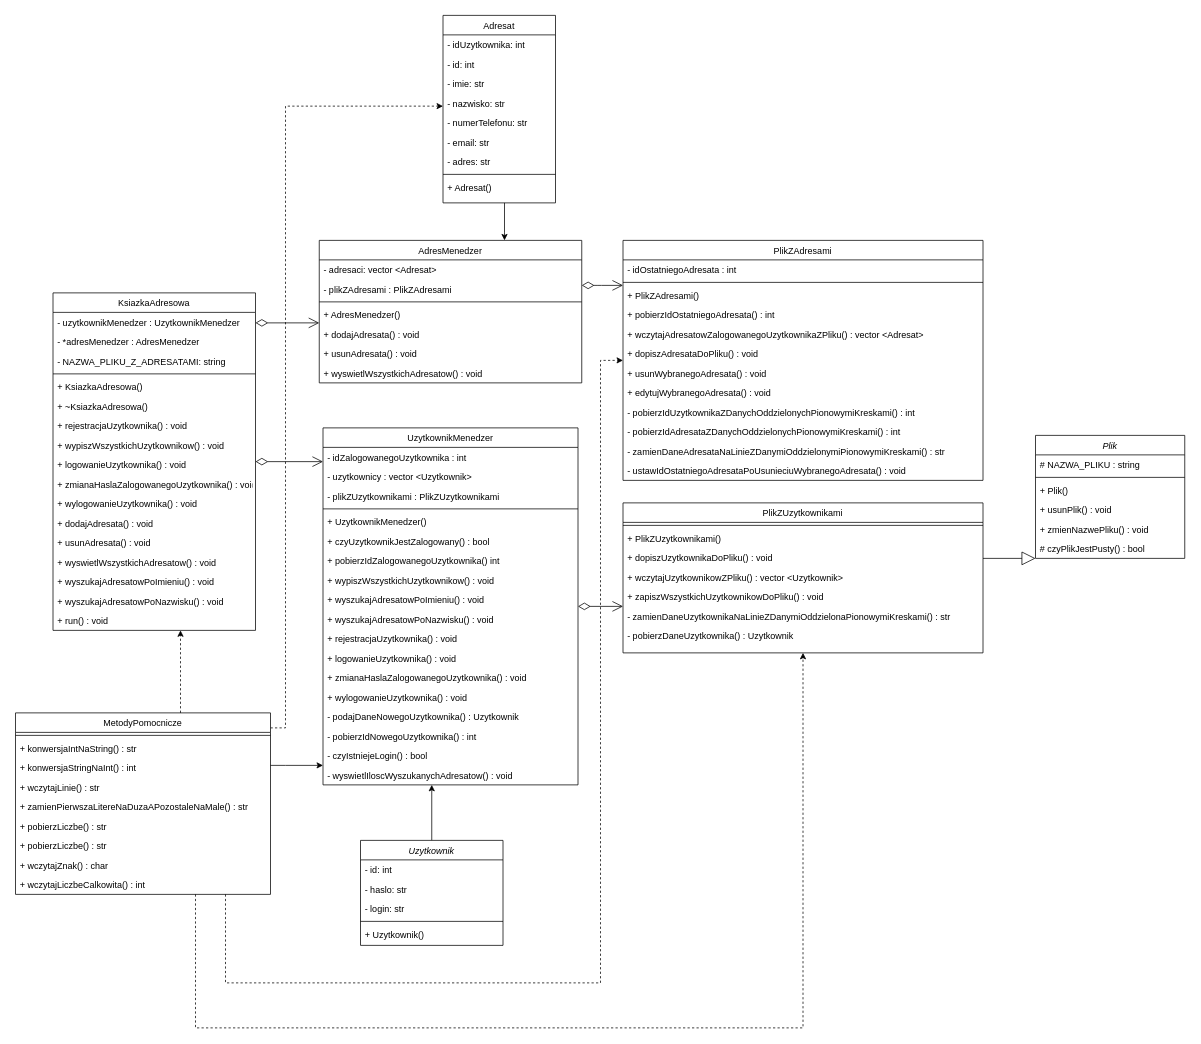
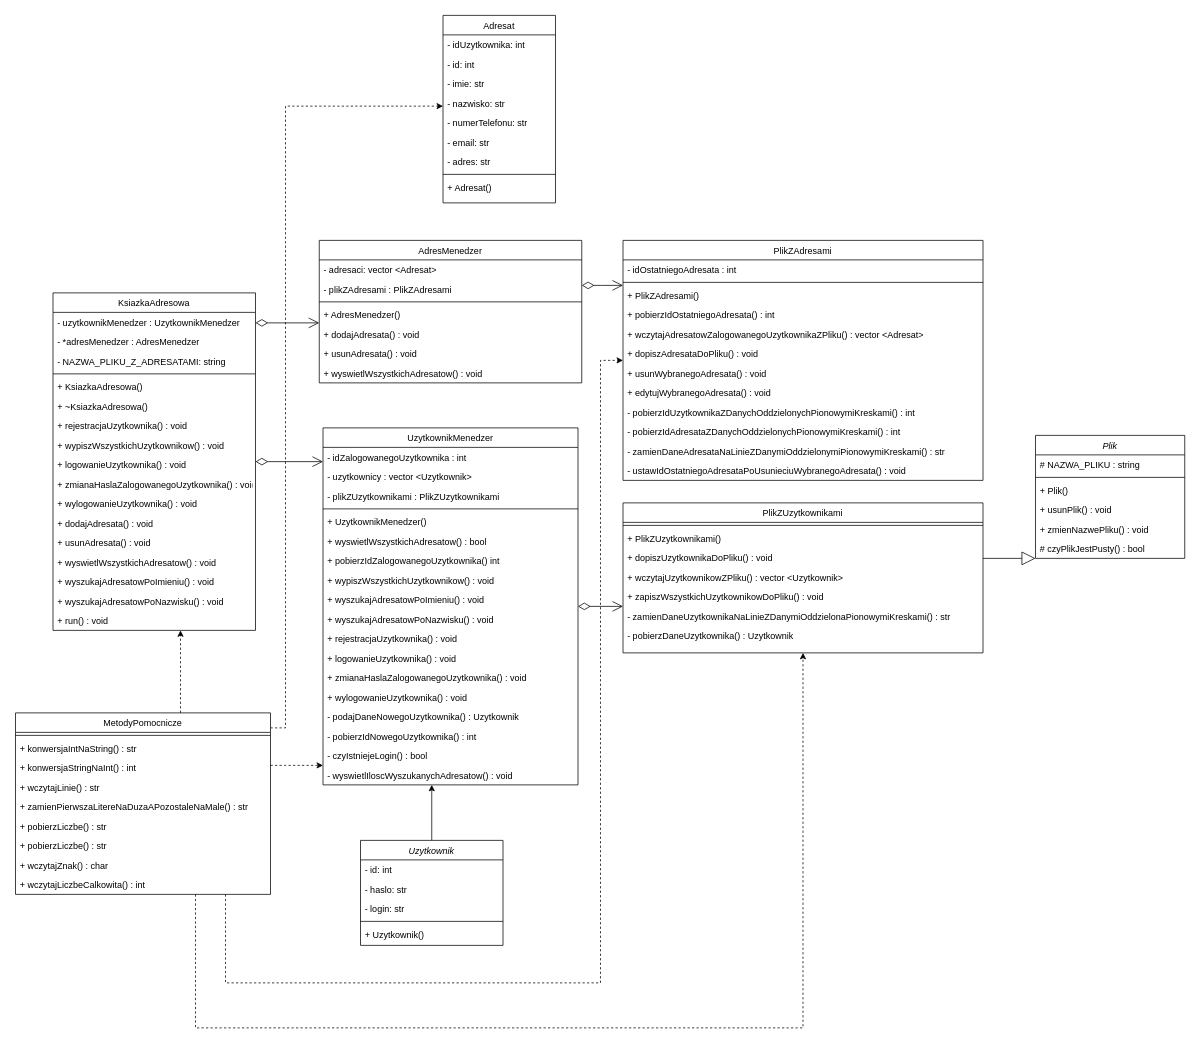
edge "Adresat" -> "AdresMenedzer": removed
node "+ czyUzytkownikJestZalogowany() : bool": label "+ czyUzytkownikJestZalogowany() : bool" -> "+ wyswietlWszystkichAdresatow() : bool"
edge "MetodyPomocnicze" -> "UzytkownikMenedzer": style solid -> dashed
